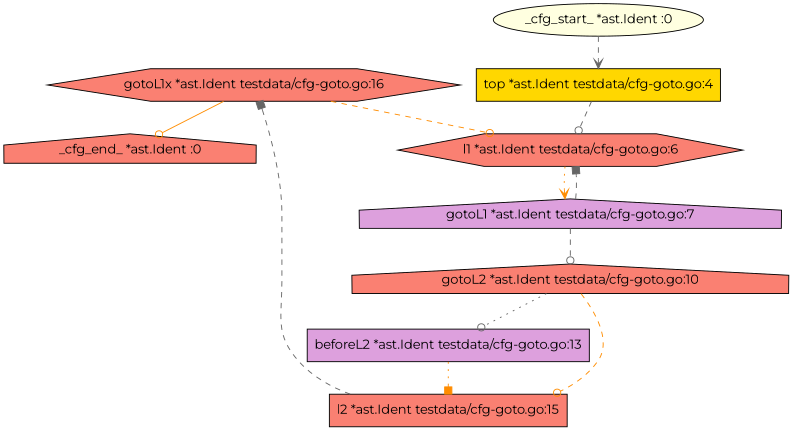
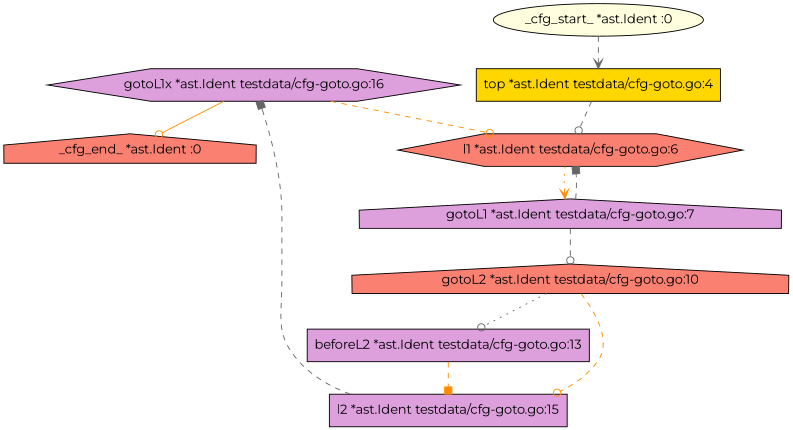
node "gotoL1x *ast.Ident testdata/cfg-goto.go:16": fillcolor salmon -> plum
edge "beforeL2 *ast.Ident testdata/cfg-goto.go:13" -> "l2 *ast.Ident testdata/cfg-goto.go:15": style dotted -> dashed
node "l2 *ast.Ident testdata/cfg-goto.go:15": fillcolor salmon -> plum
